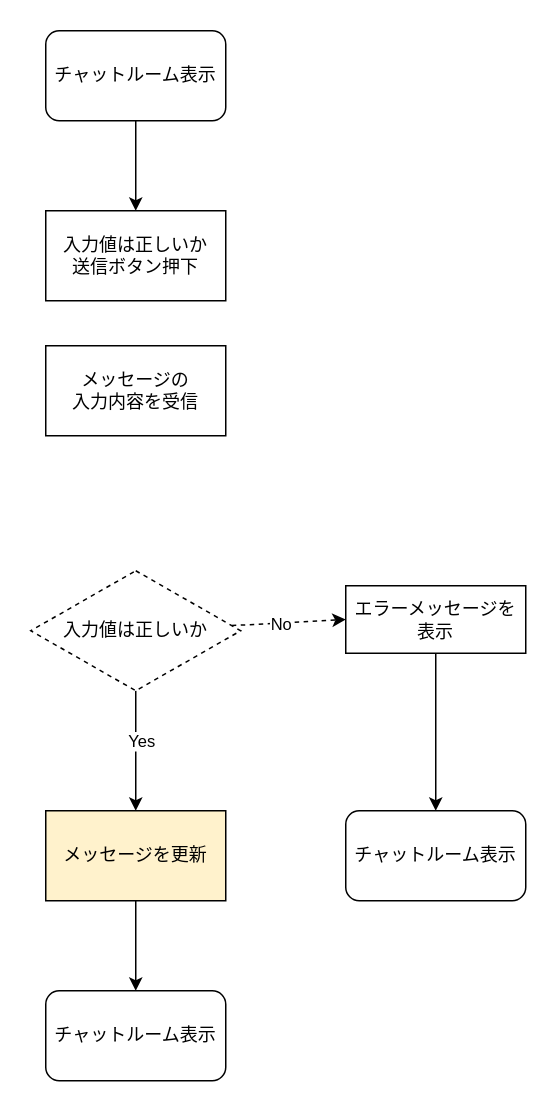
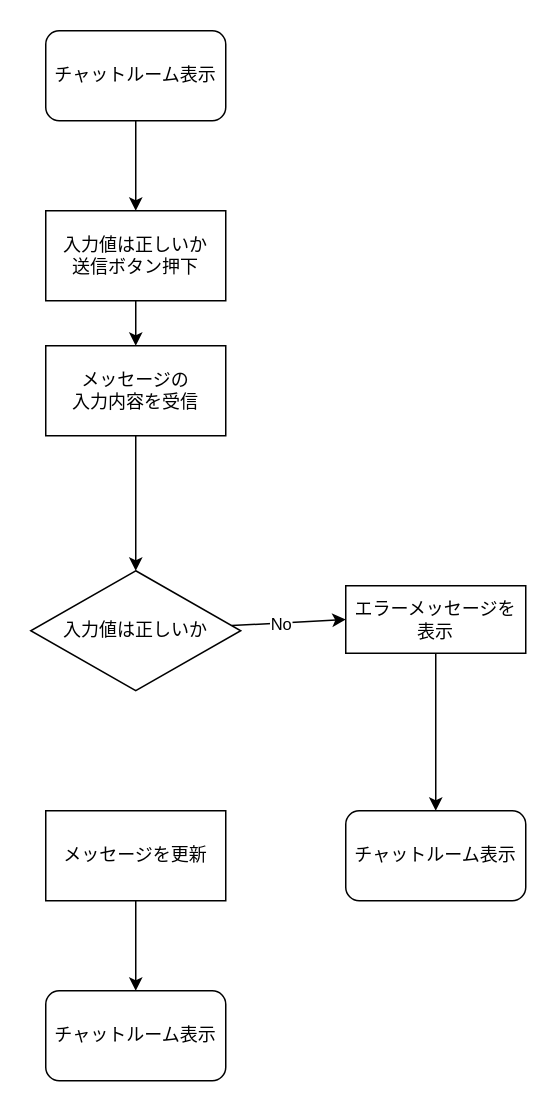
edge "入力値は正しいか 送信ボタン押下" -> "メッセージの 入力内容を受信": added
edge "メッセージの 入力内容を受信" -> "入力値は正しいか": added
edge "入力値は正しいか" -> "エラーメッセージを表示": style dashed -> solid
node "入力値は正しいか": style dashed -> solid
edge "入力値は正しいか" -> "メッセージを更新": removed, label "Yes"
node "メッセージを更新": fillcolor #fff2cc -> #ffffff
